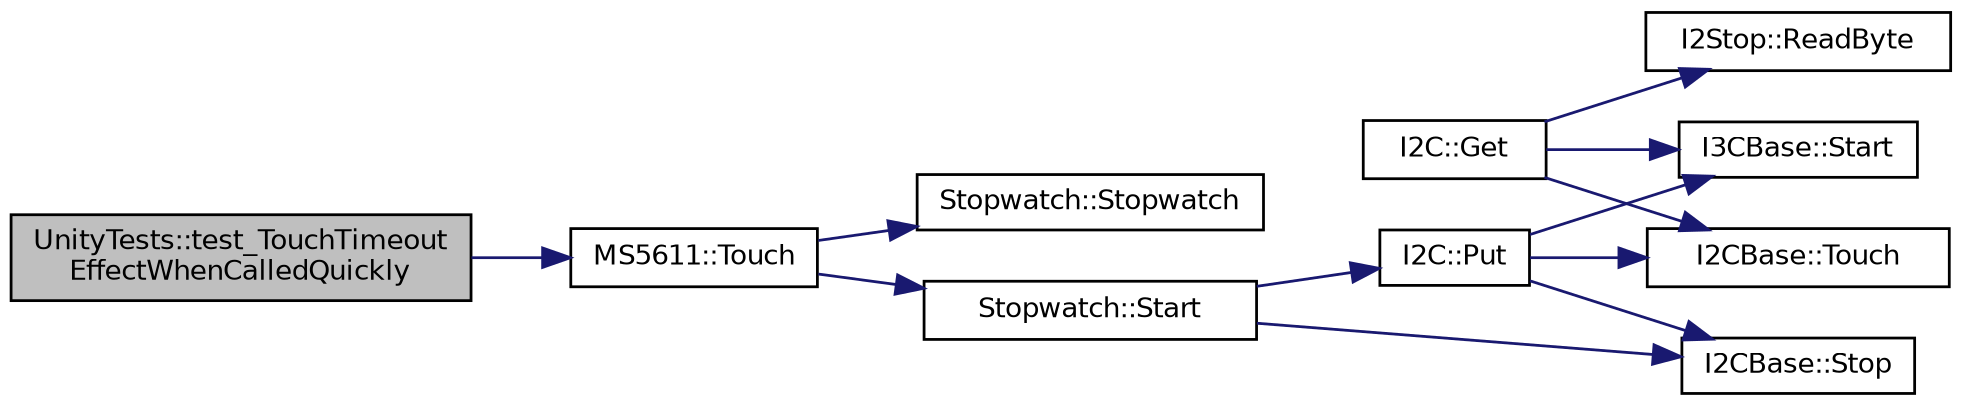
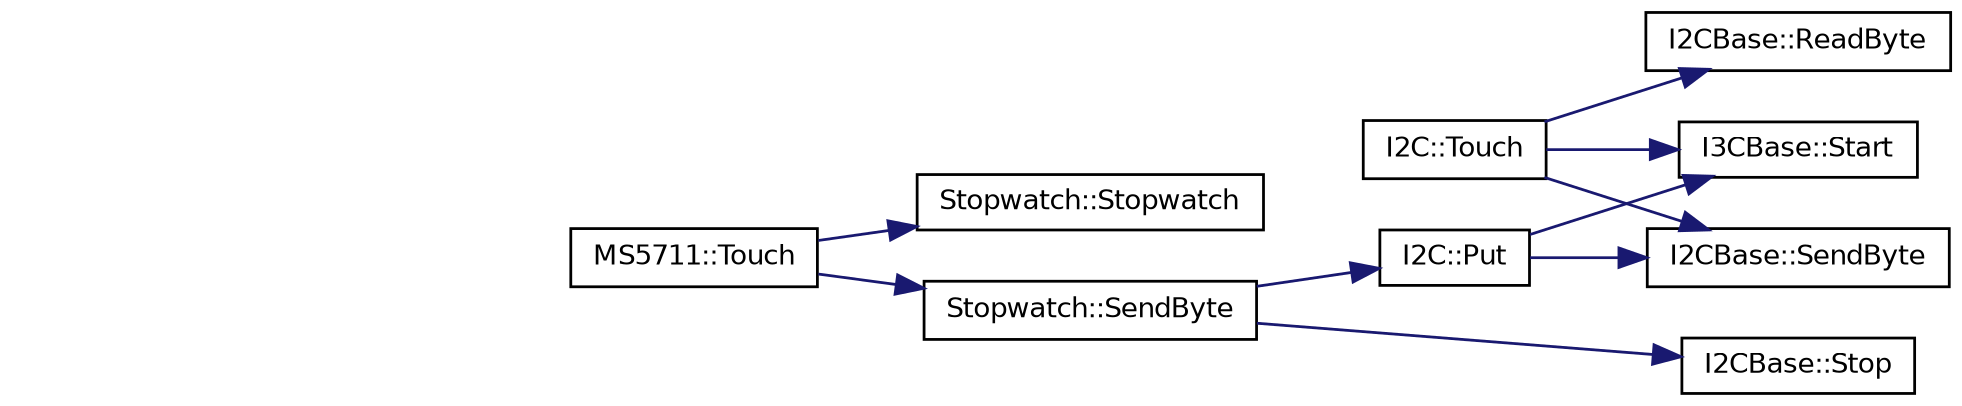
node "I2Stop::ReadByte": label "I2Stop::ReadByte" -> "I2CBase::ReadByte"
node "I2C::Get": label "I2C::Get" -> "I2C::Touch"
node "UnityTests::test_TouchTimeout EffectWhenCalledQuickly": removed
node "MS5611::Touch": label "MS5611::Touch" -> "MS5711::Touch"
node "I2CBase::Touch": label "I2CBase::Touch" -> "I2CBase::SendByte"
edge "I2C::Put" -> "I2CBase::Stop": removed
node "Stopwatch::Start": label "Stopwatch::Start" -> "Stopwatch::SendByte"
